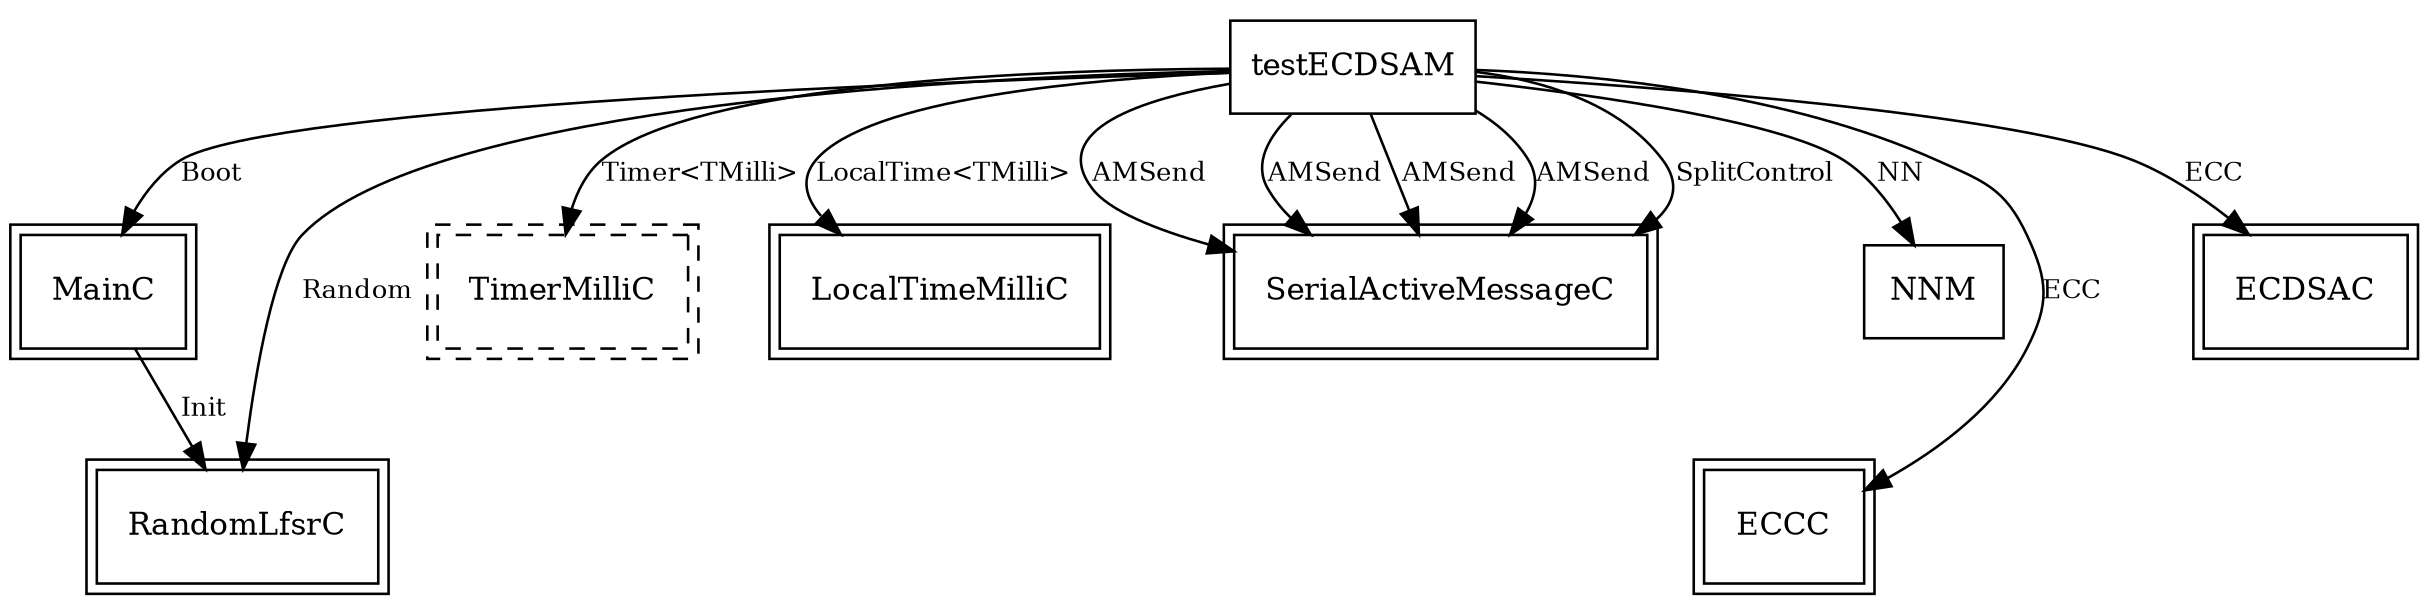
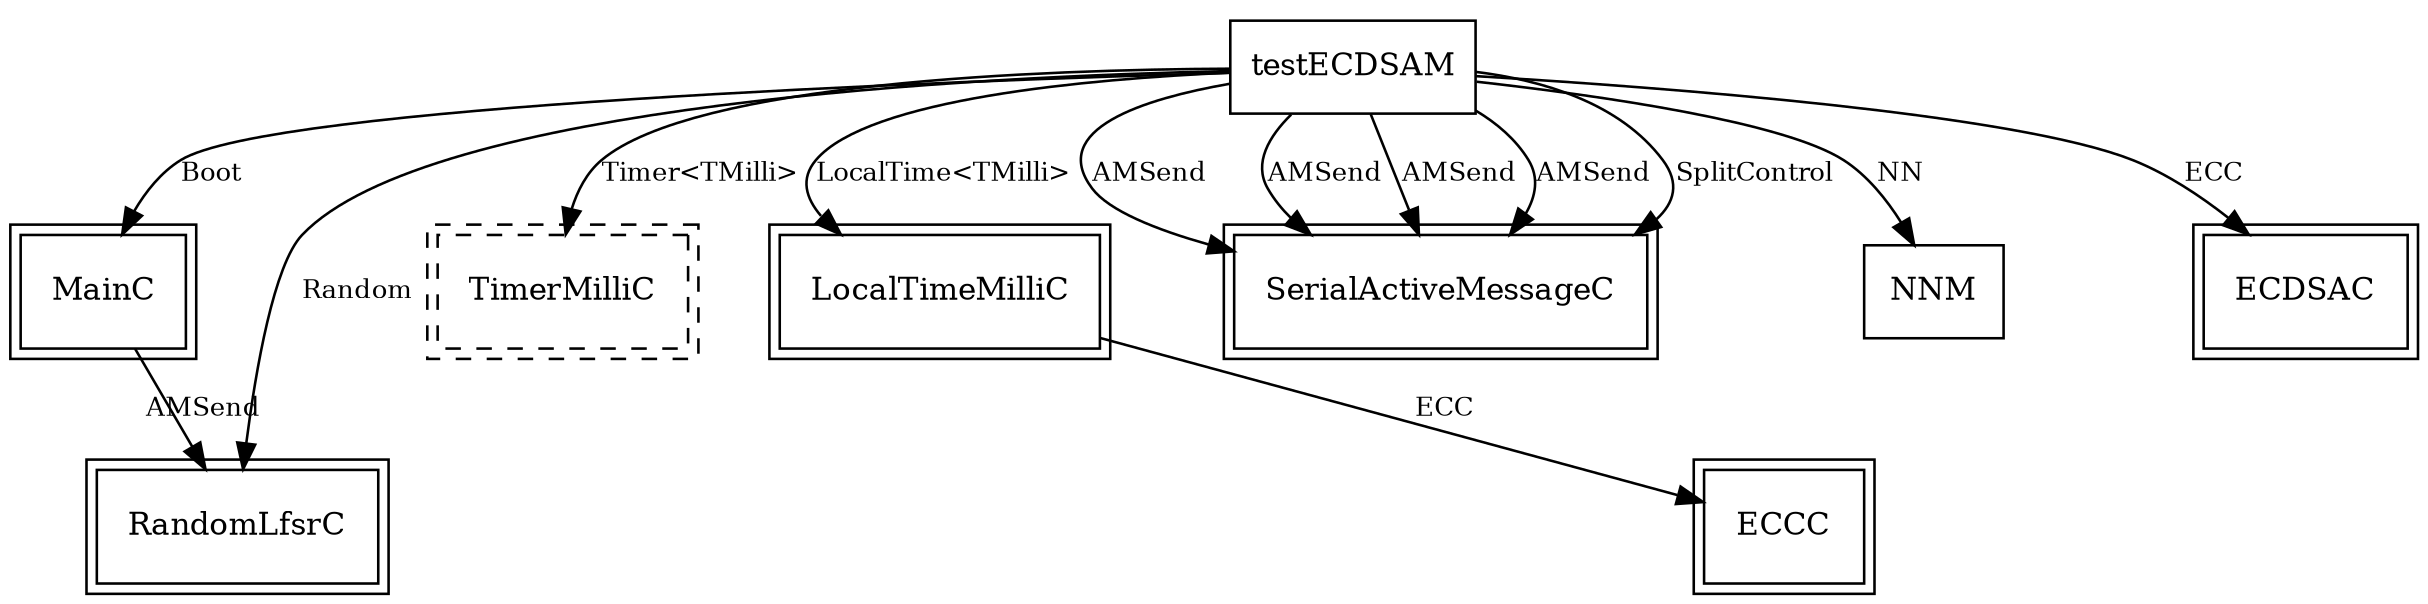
edge "testECDSAM" -> "ECCC": now "LocalTimeMilliC" -> "ECCC"
edge "MainC" -> "RandomLfsrC": label "Init" -> "AMSend"
